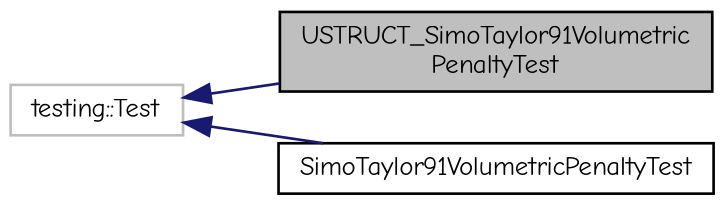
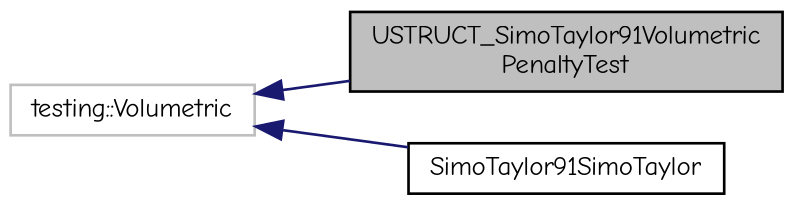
node "testing::Test": label "testing::Test" -> "testing::Volumetric"
node "SimoTaylor91VolumetricPenaltyTest": label "SimoTaylor91VolumetricPenaltyTest" -> "SimoTaylor91SimoTaylor"
